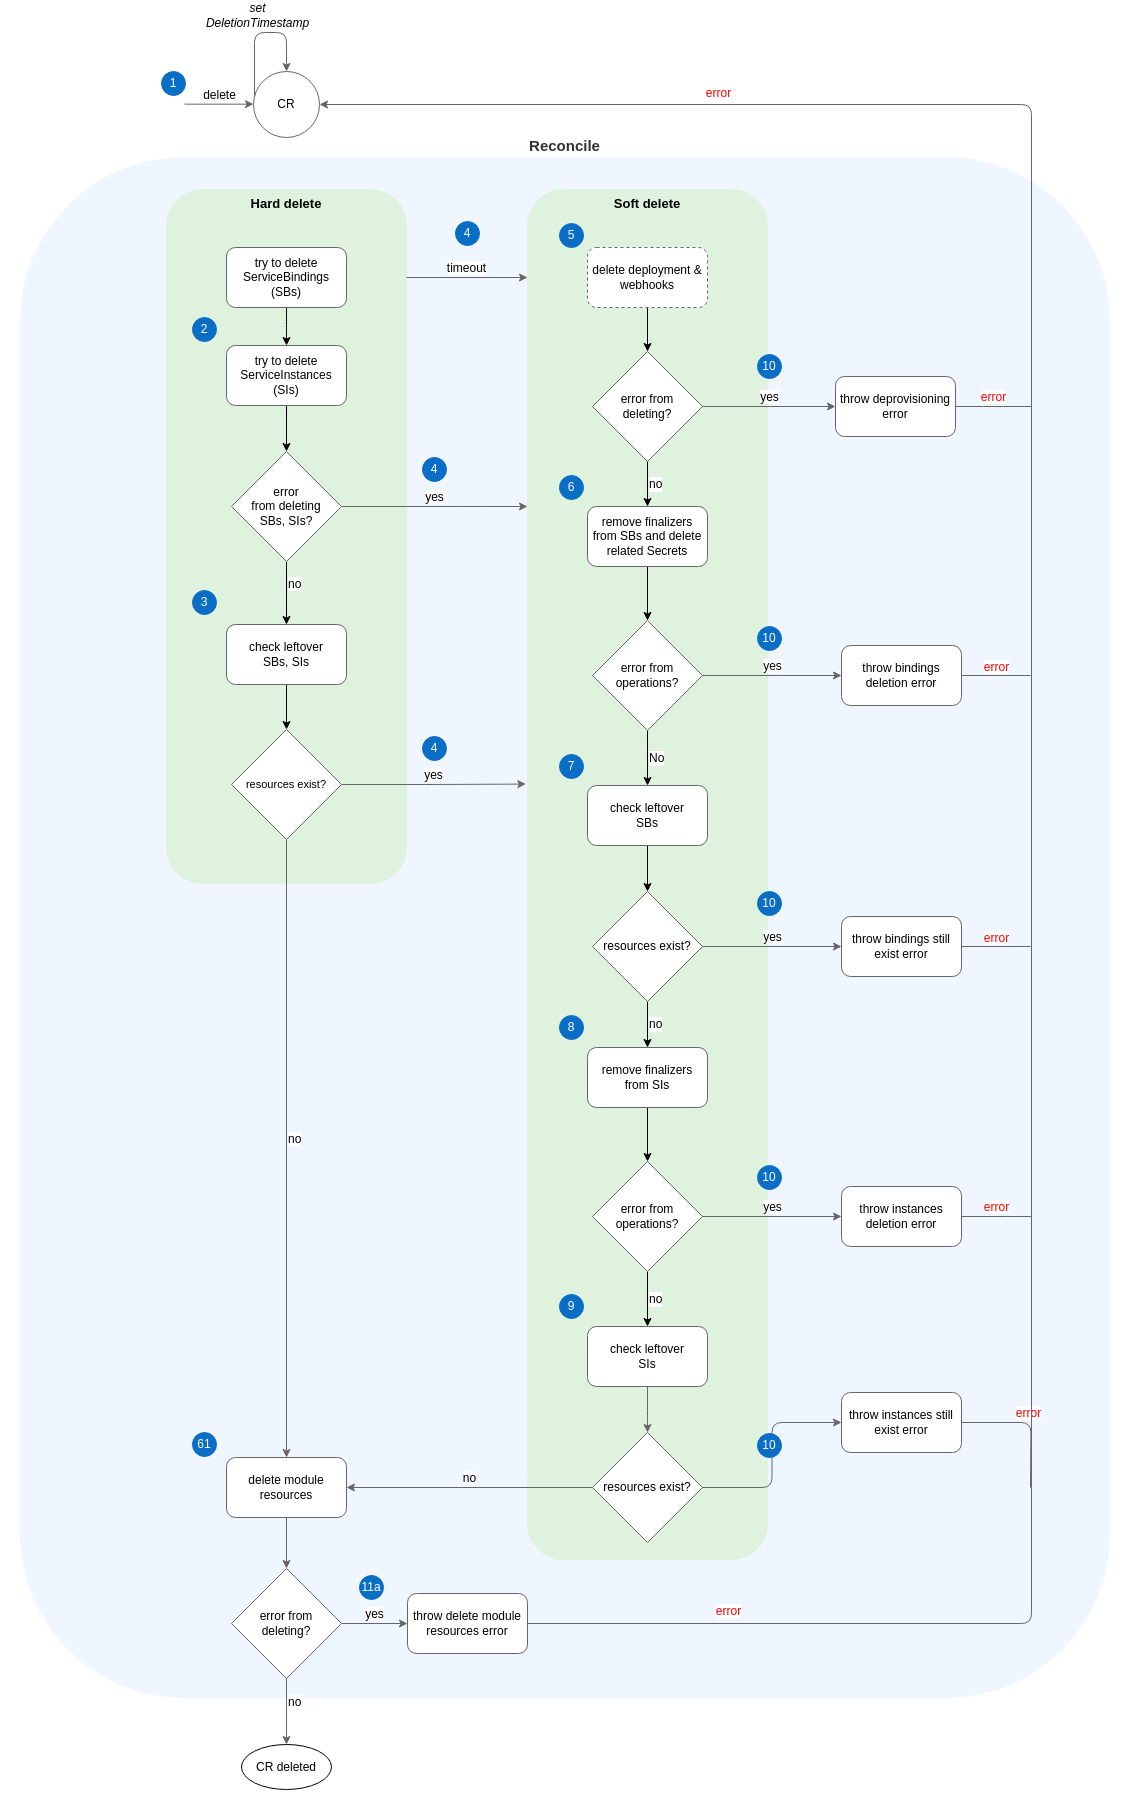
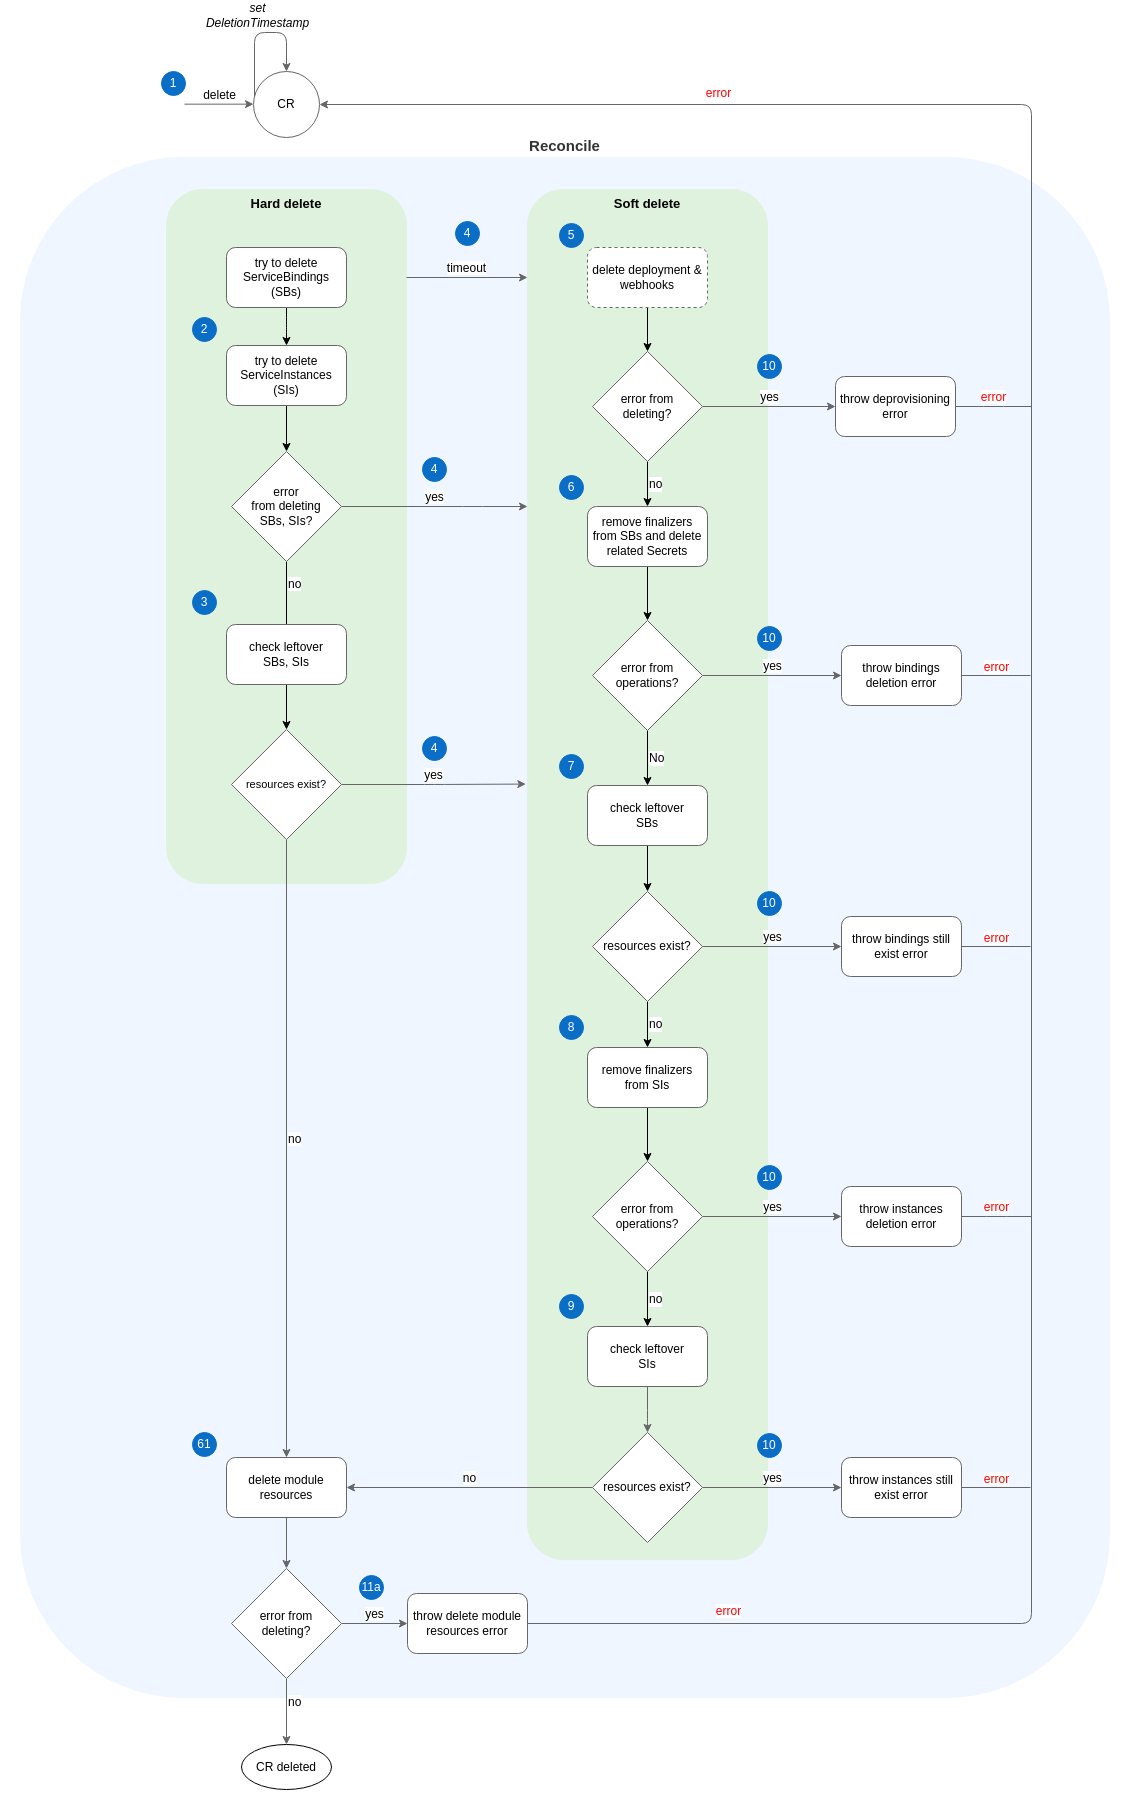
edge "error from deleting SBs, SIs?" -> "check leftover SBs, SIs": arrowhead classic -> none
node "throw instances still exist error": moved (902, 1423) -> (902, 1488)
